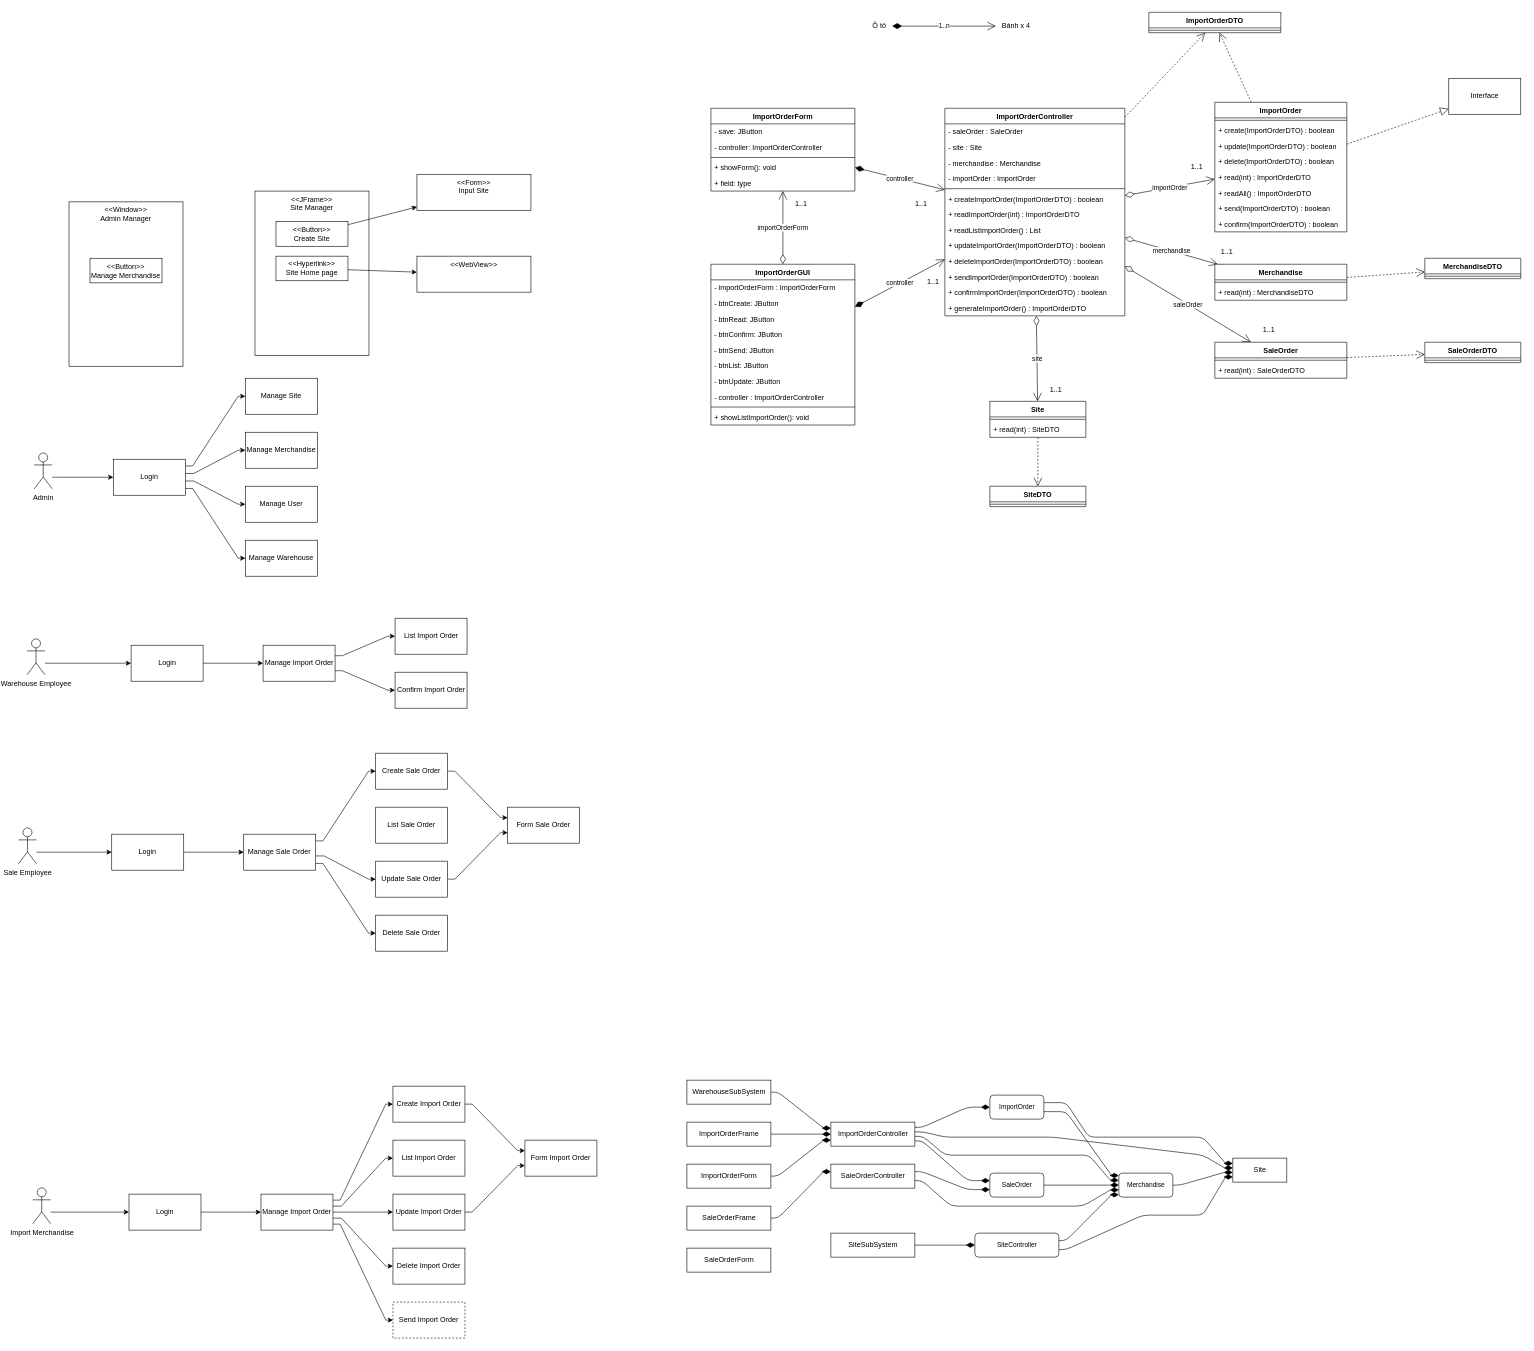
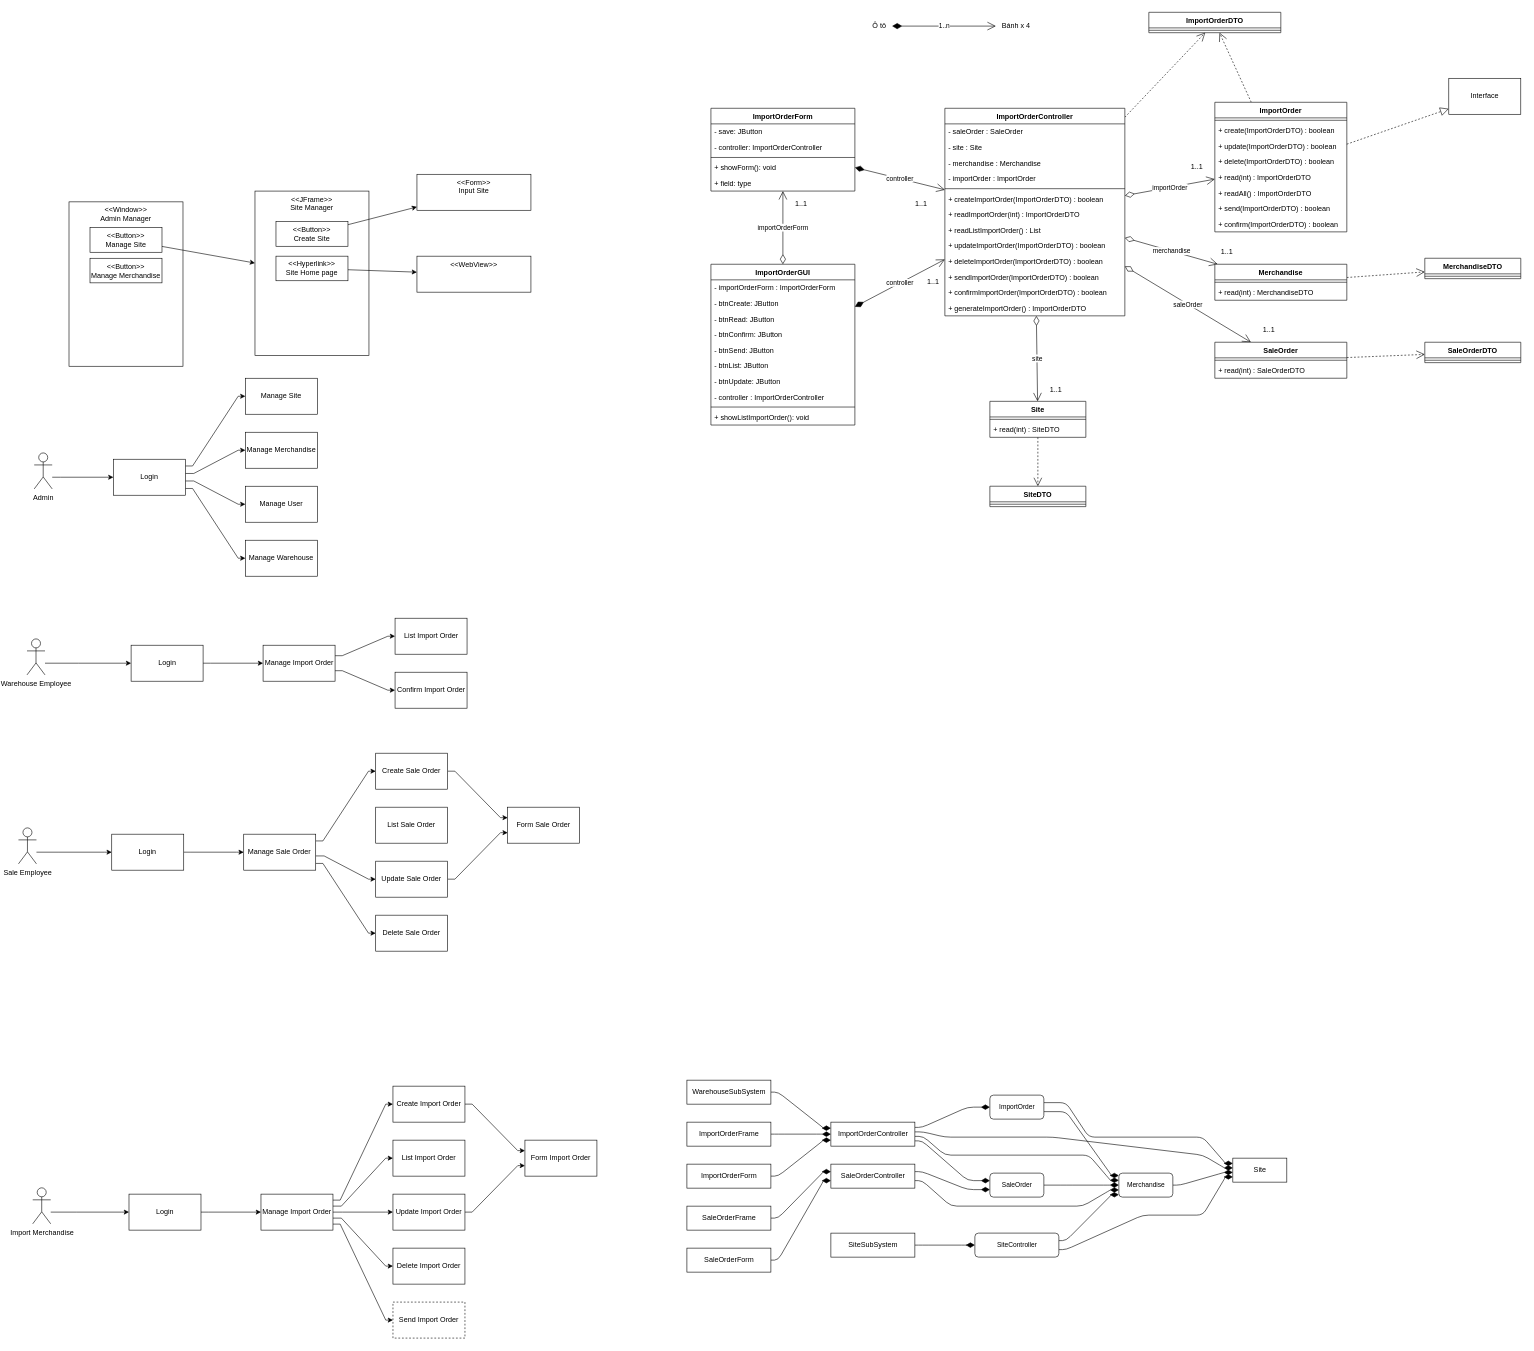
node "<<Button>> Manage Site": added
edge "<<Button>> Manage Site" -> "<<JFrame>> Site Manager": added
edge "SaleOrderForm" -> "SaleOrderController": added
